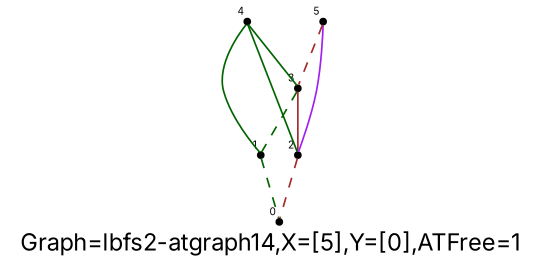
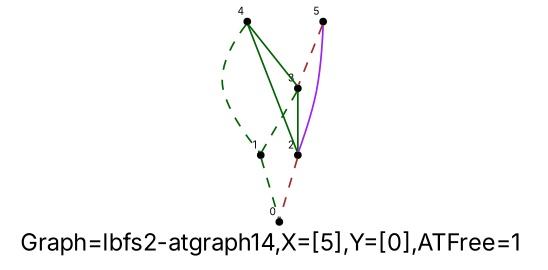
edge "4" -- "1": style solid -> dashed
edge "3" -- "2": color brown -> darkgreen
